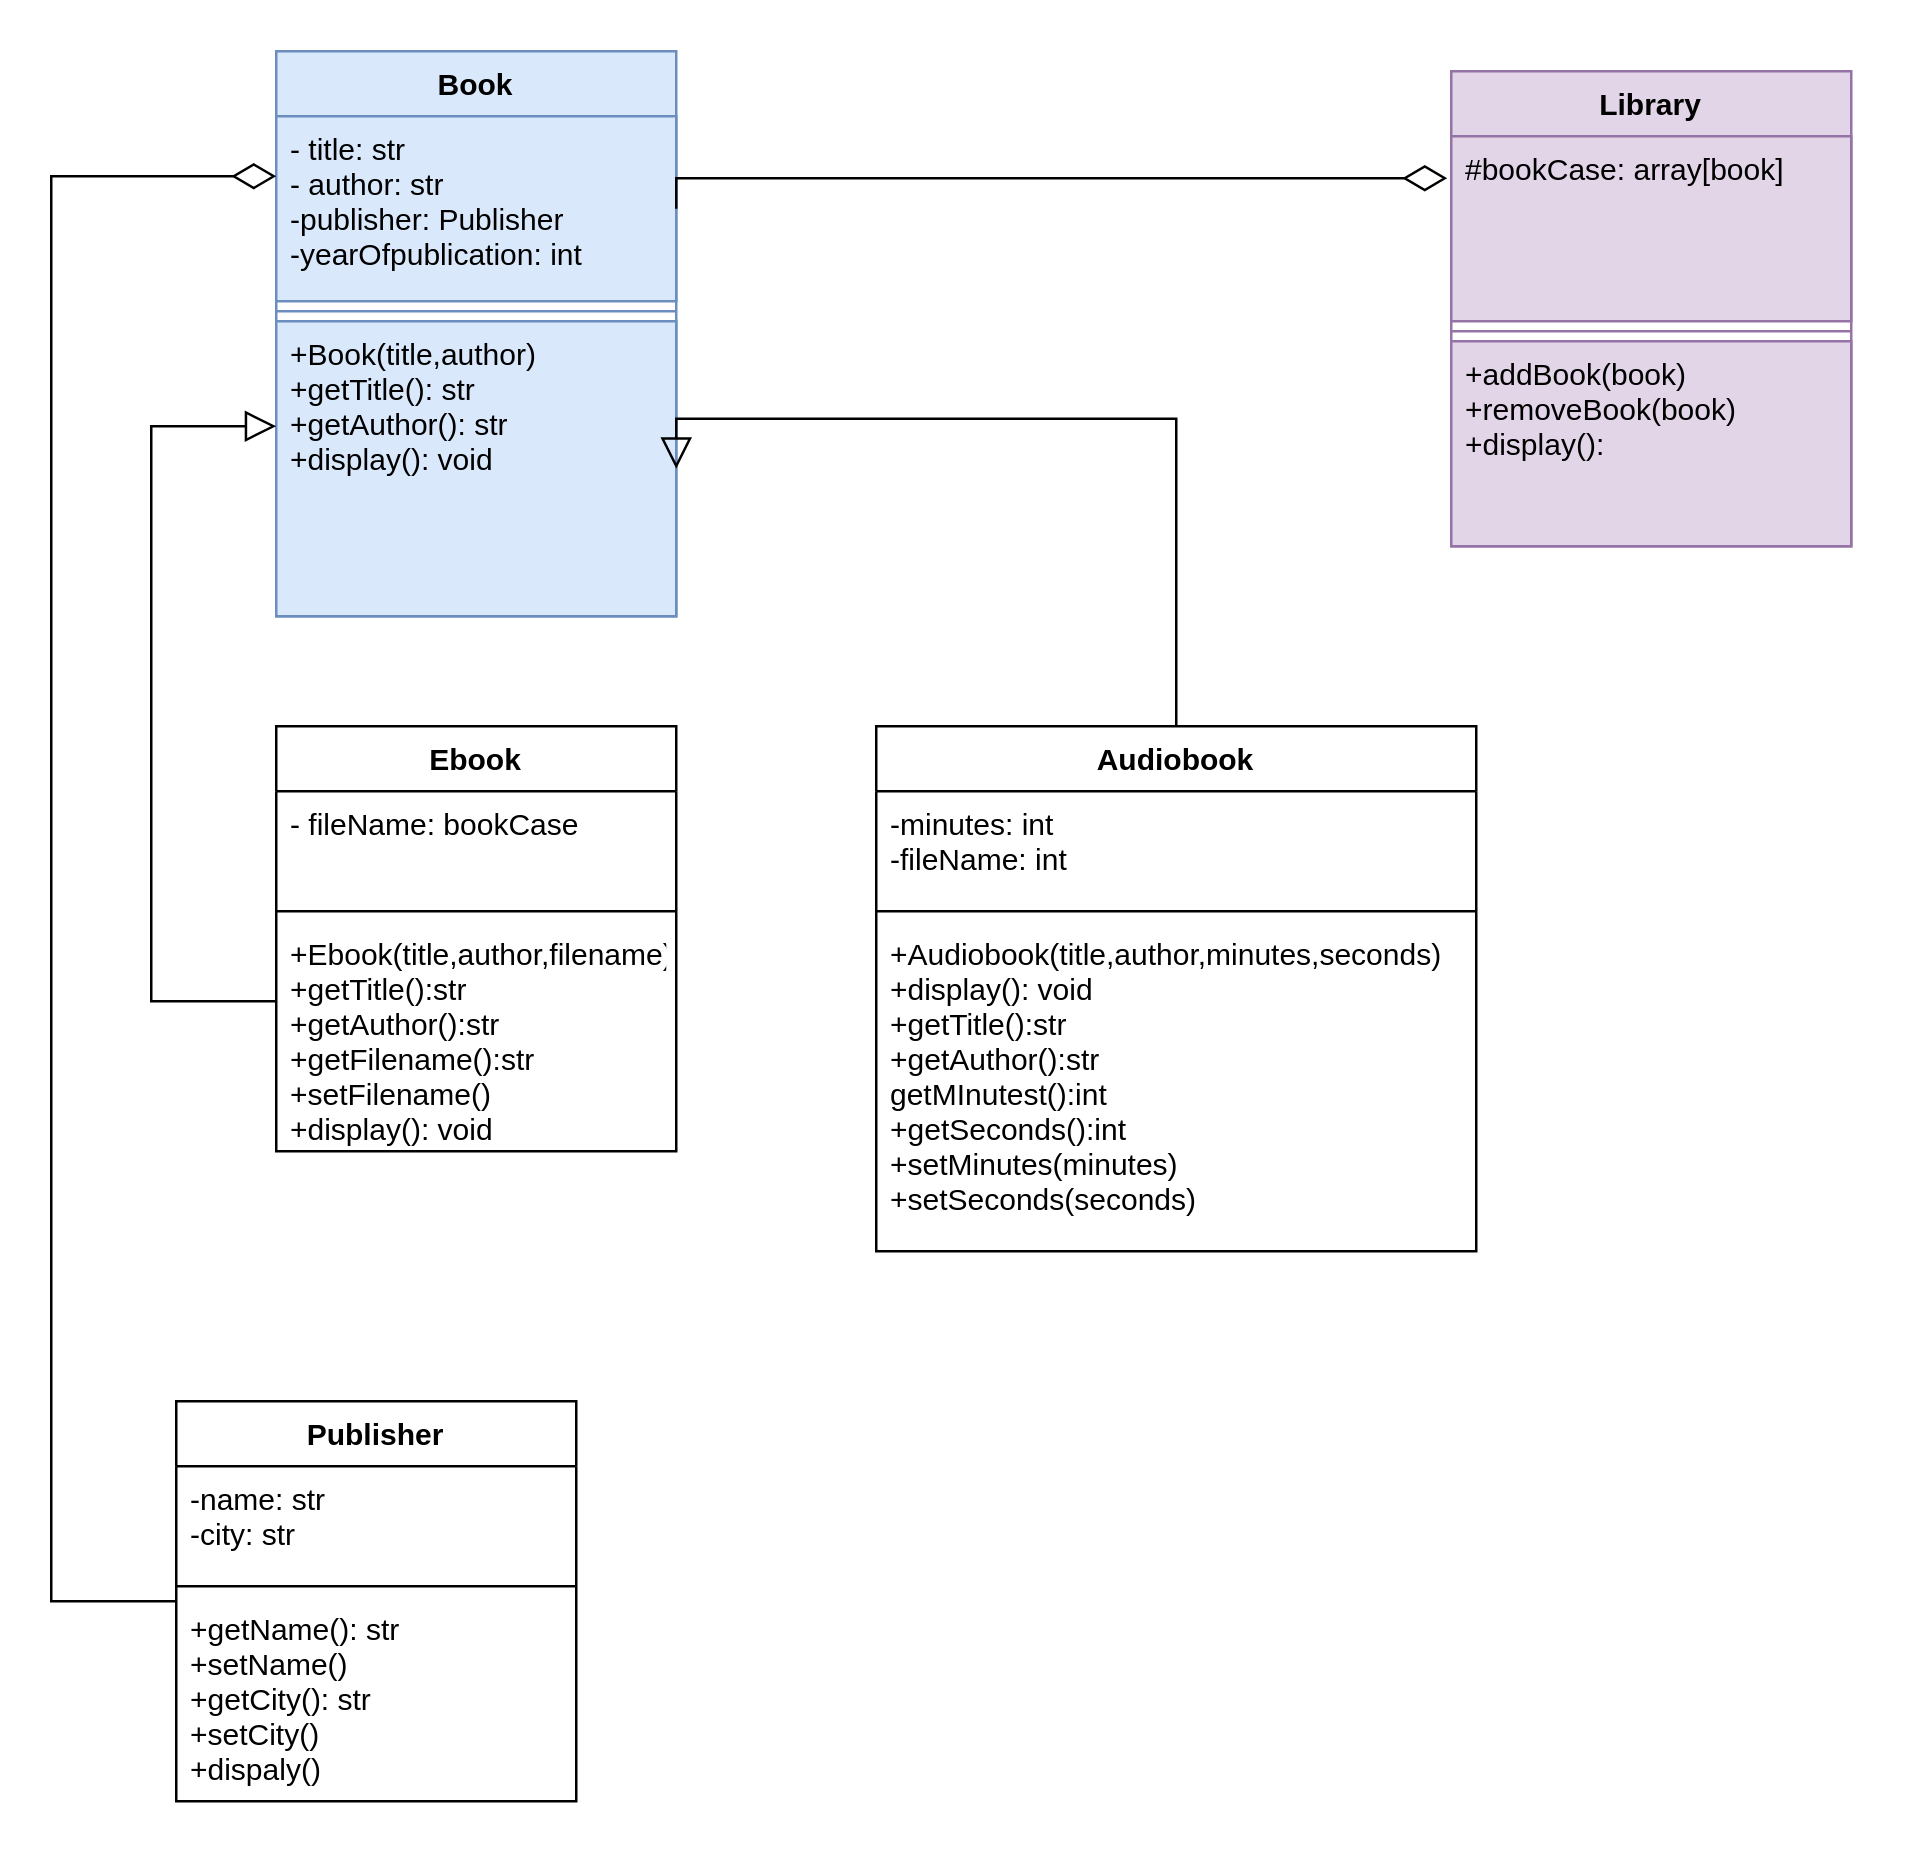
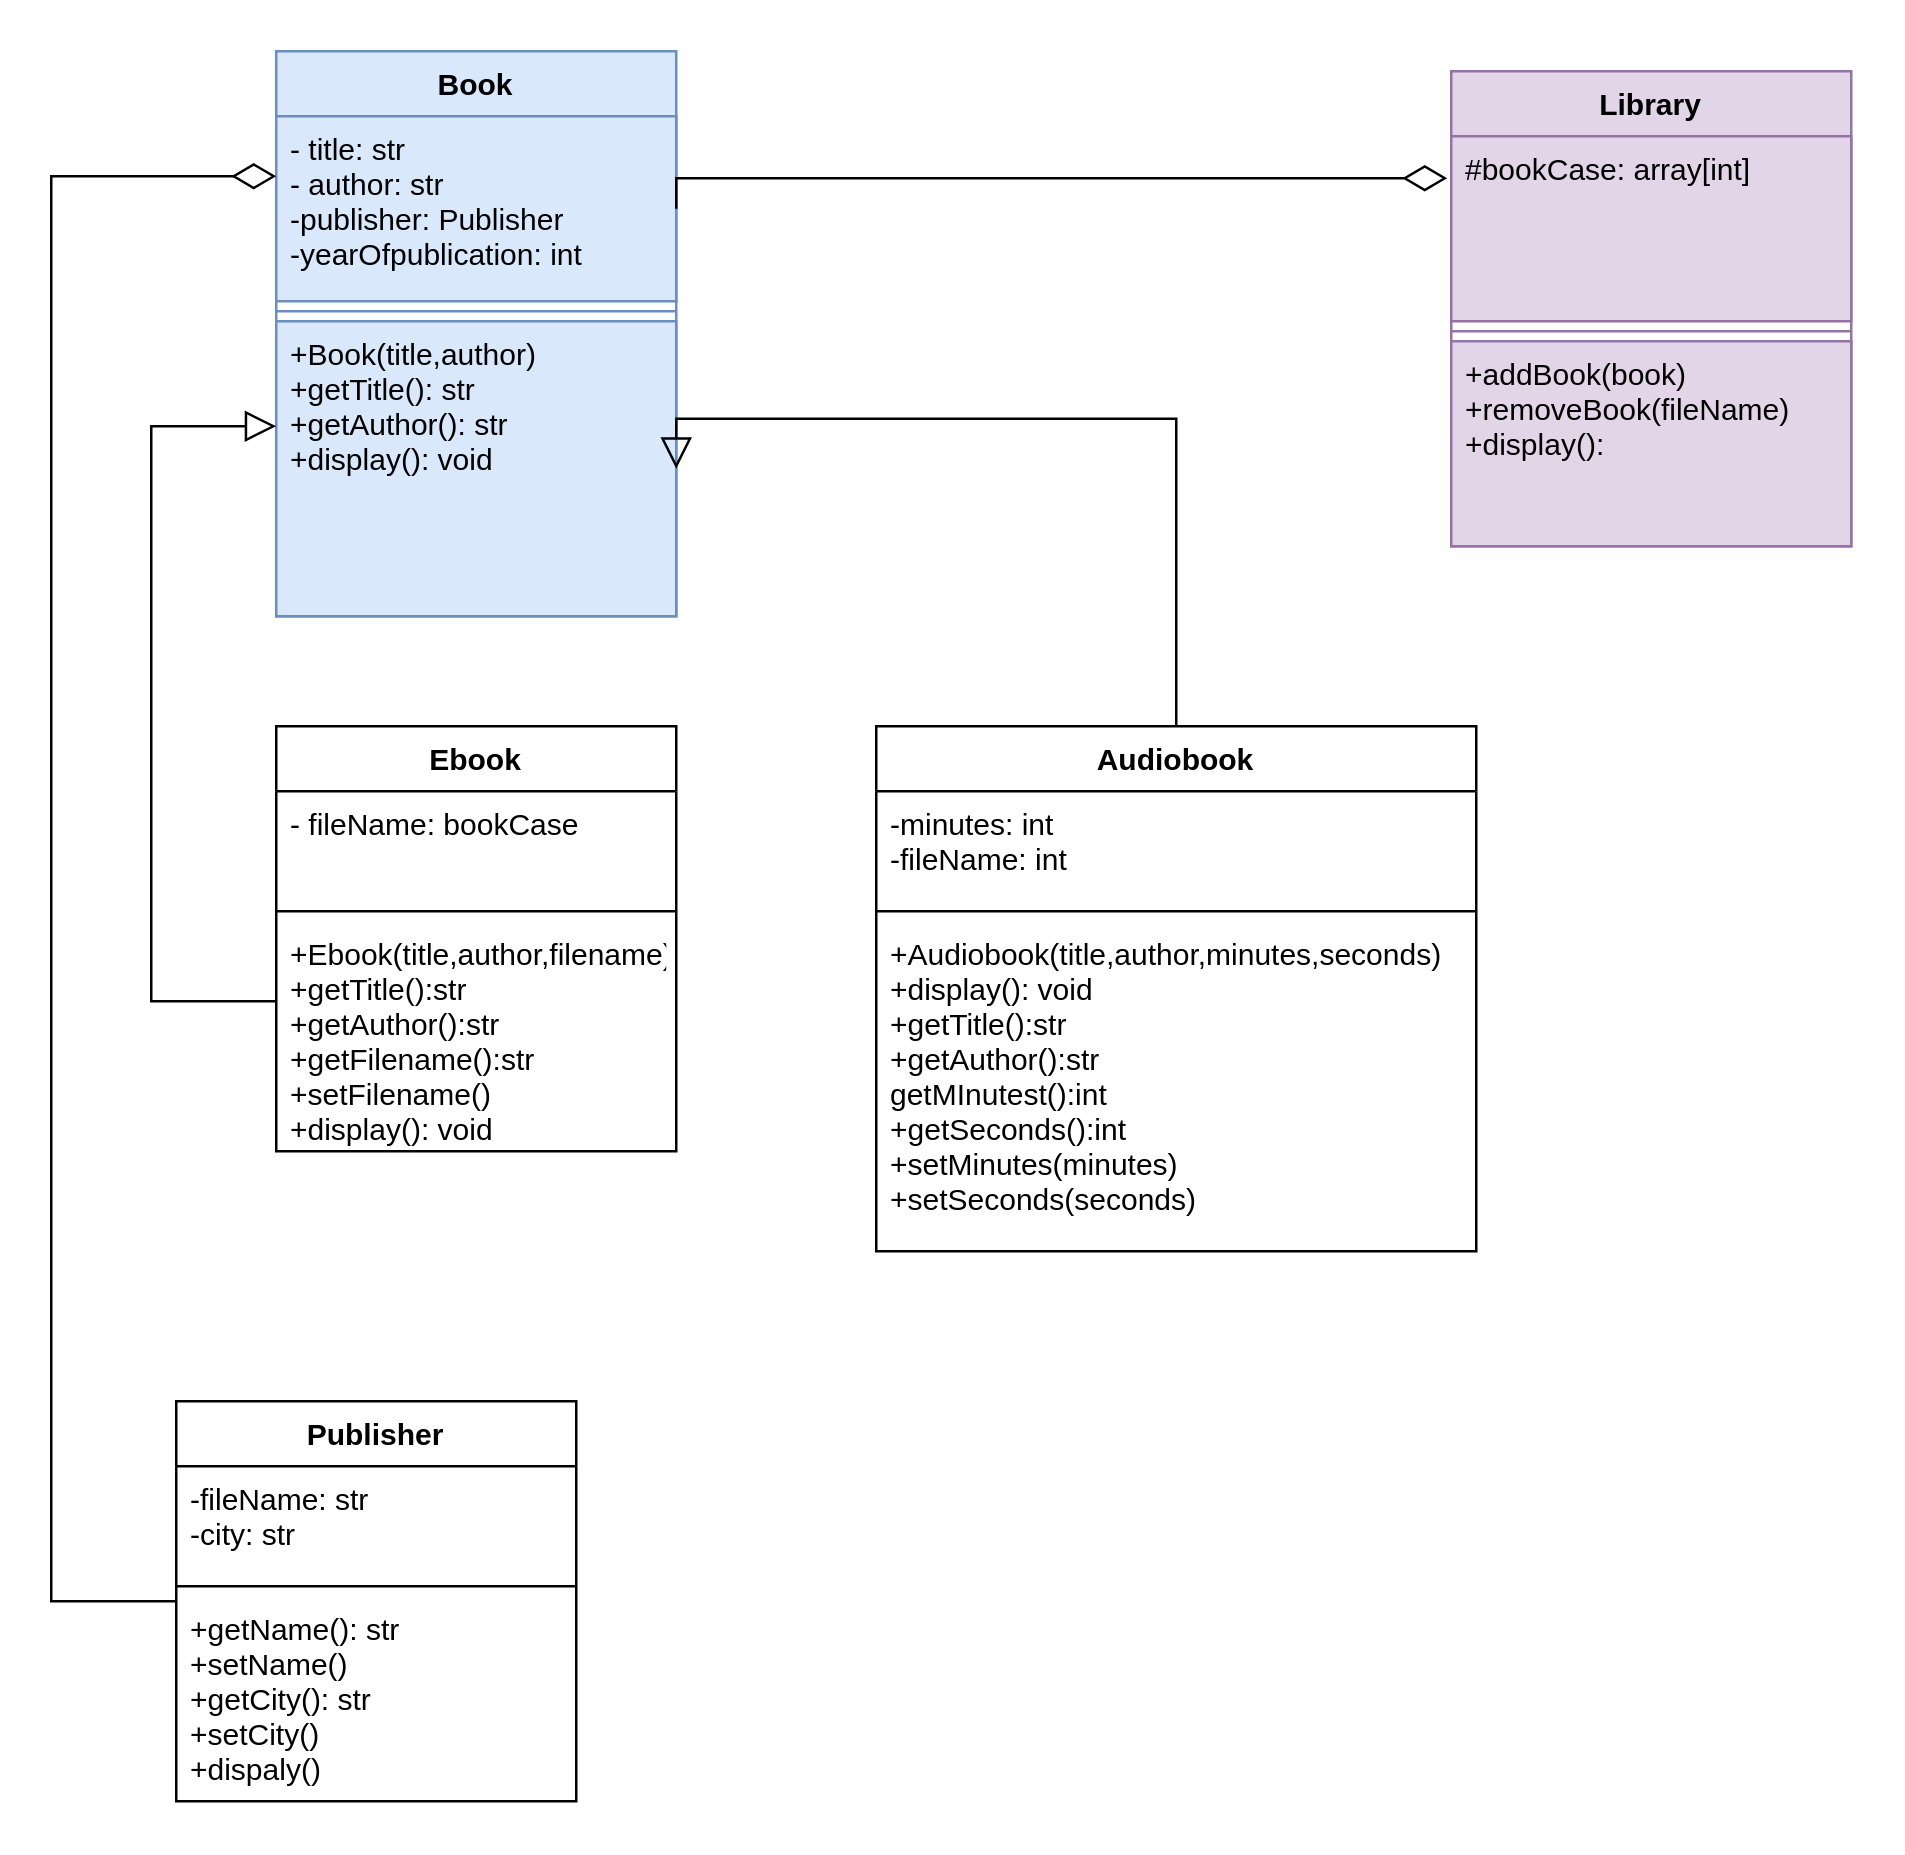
node "#bookCase: array[book]": label "#bookCase: array[book]" -> "#bookCase: array[int]"
node "+addBook(book) +removeBook(book) +display():": label "+addBook(book) +removeBook(book) +display():" -> "+addBook(book) +removeBook(fileName) +display():"
node "-name: str -city: str": label "-name: str -city: str" -> "-fileName: str -city: str"
